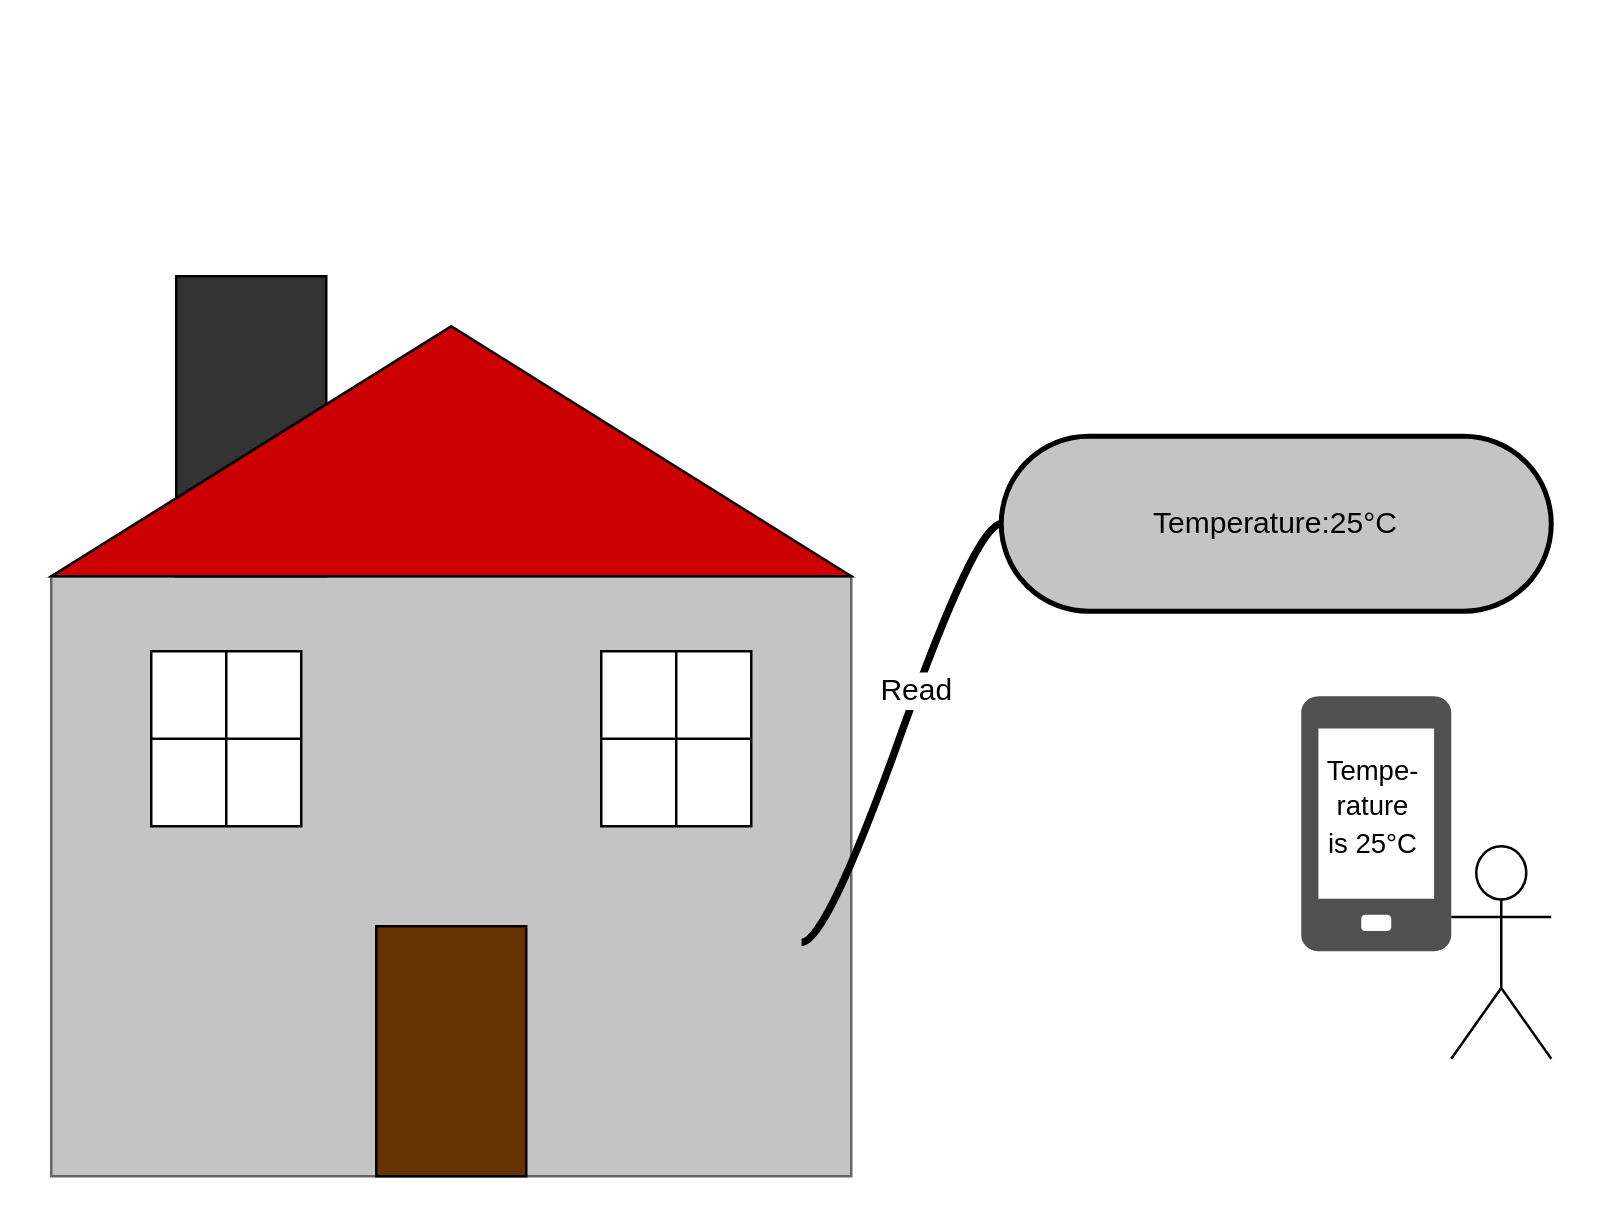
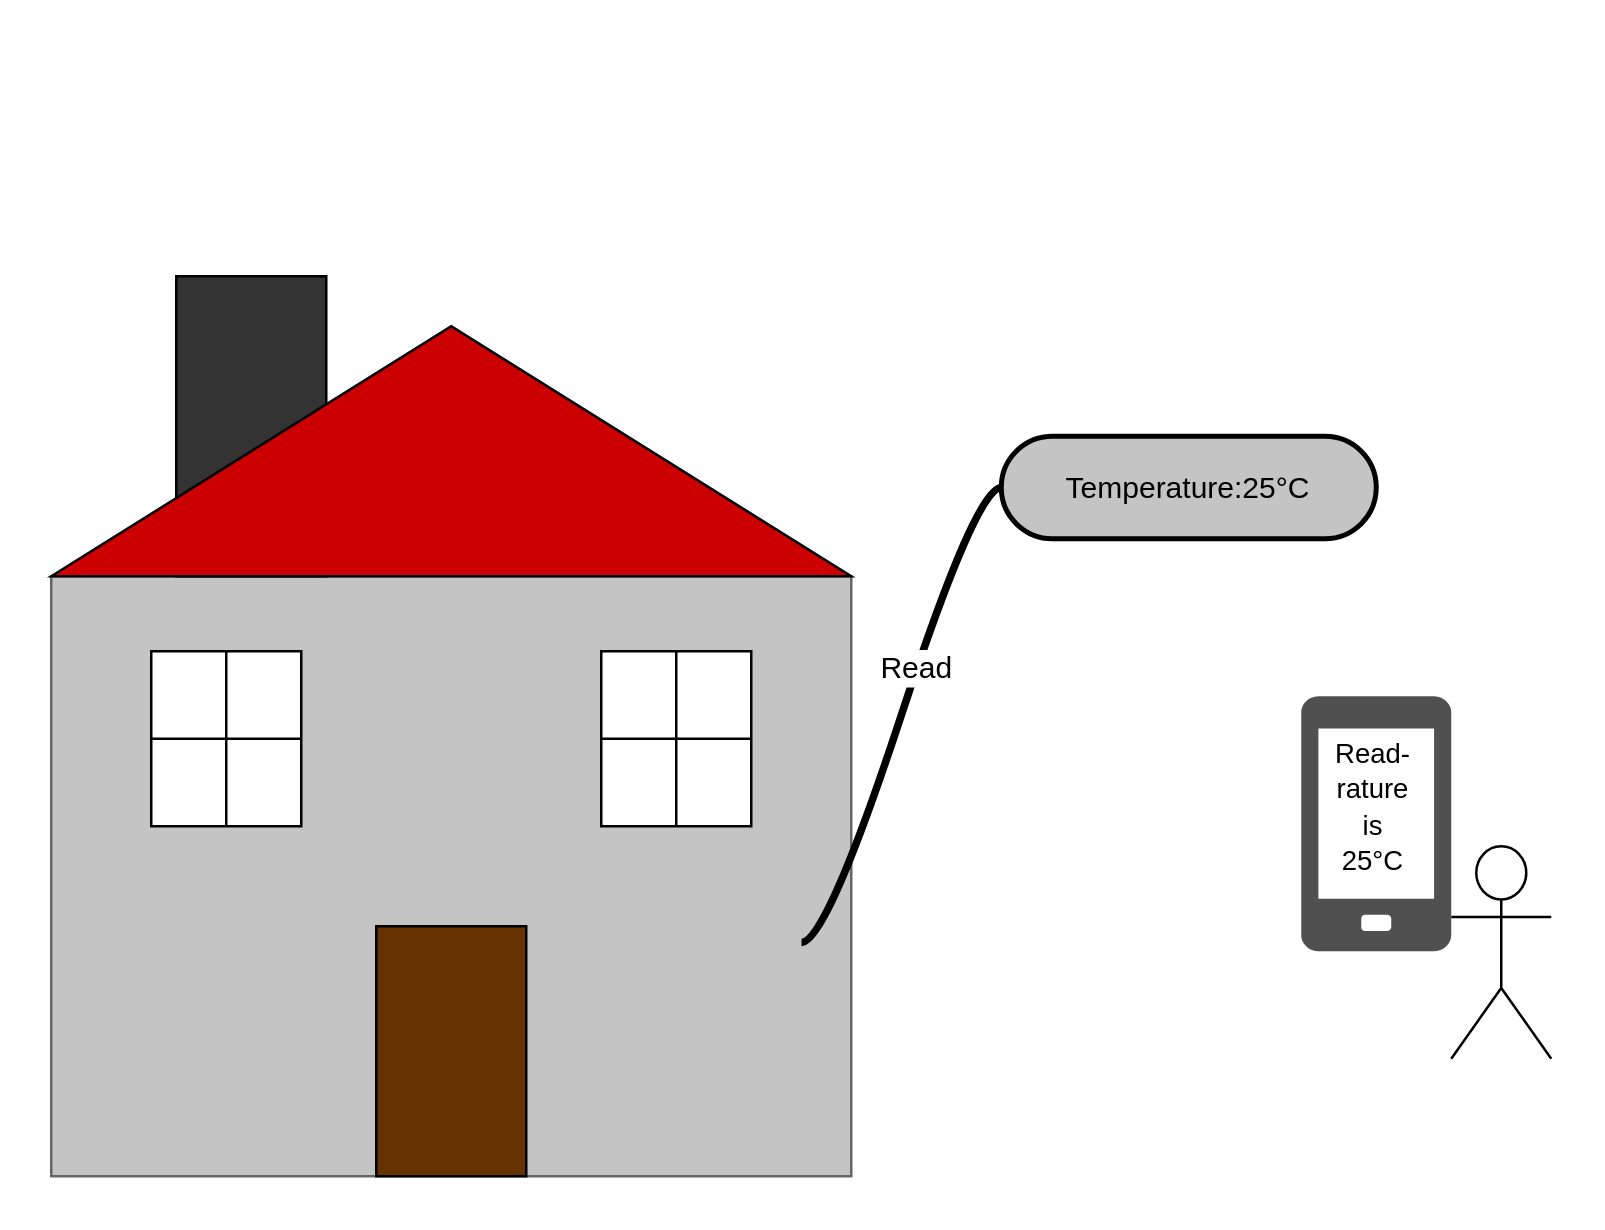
node "Temperature:25°C": size 550x175 -> 375x103
node "Tempe- rature is 25°C": label "Tempe- rature is 25°C" -> "Read- rature is 25°C"
